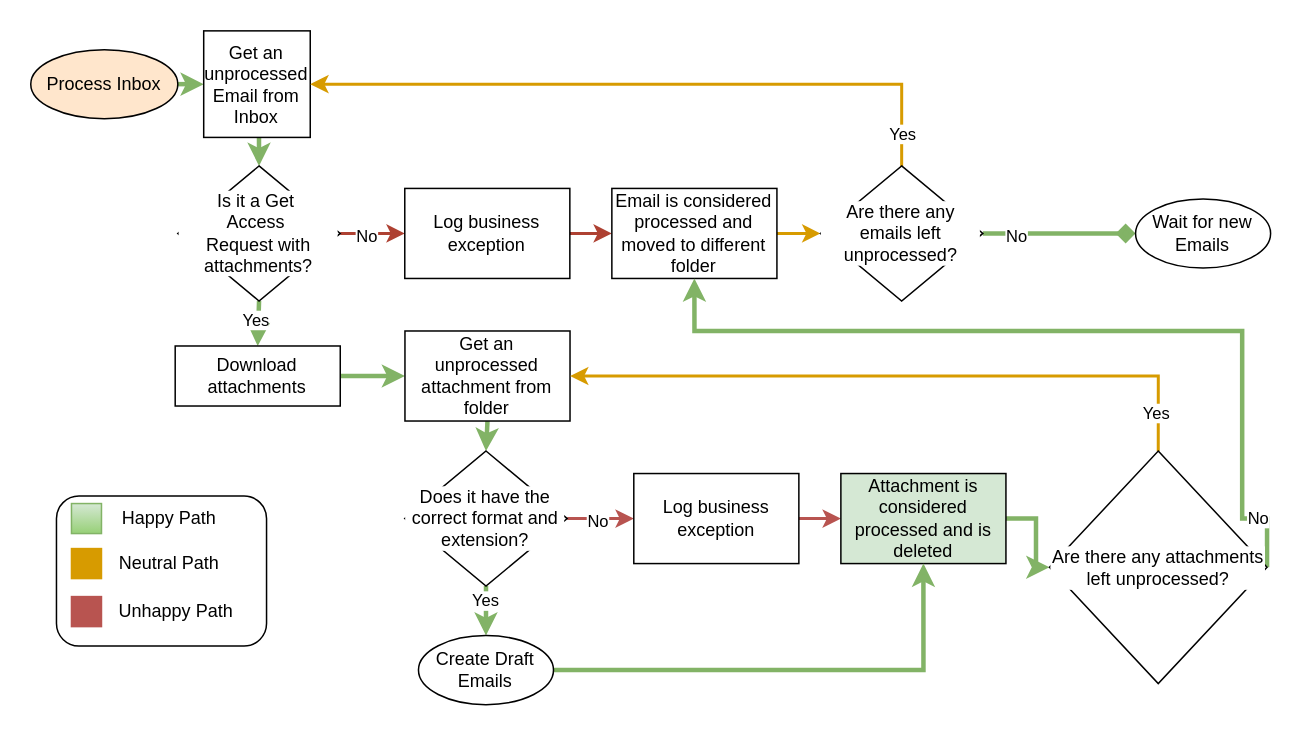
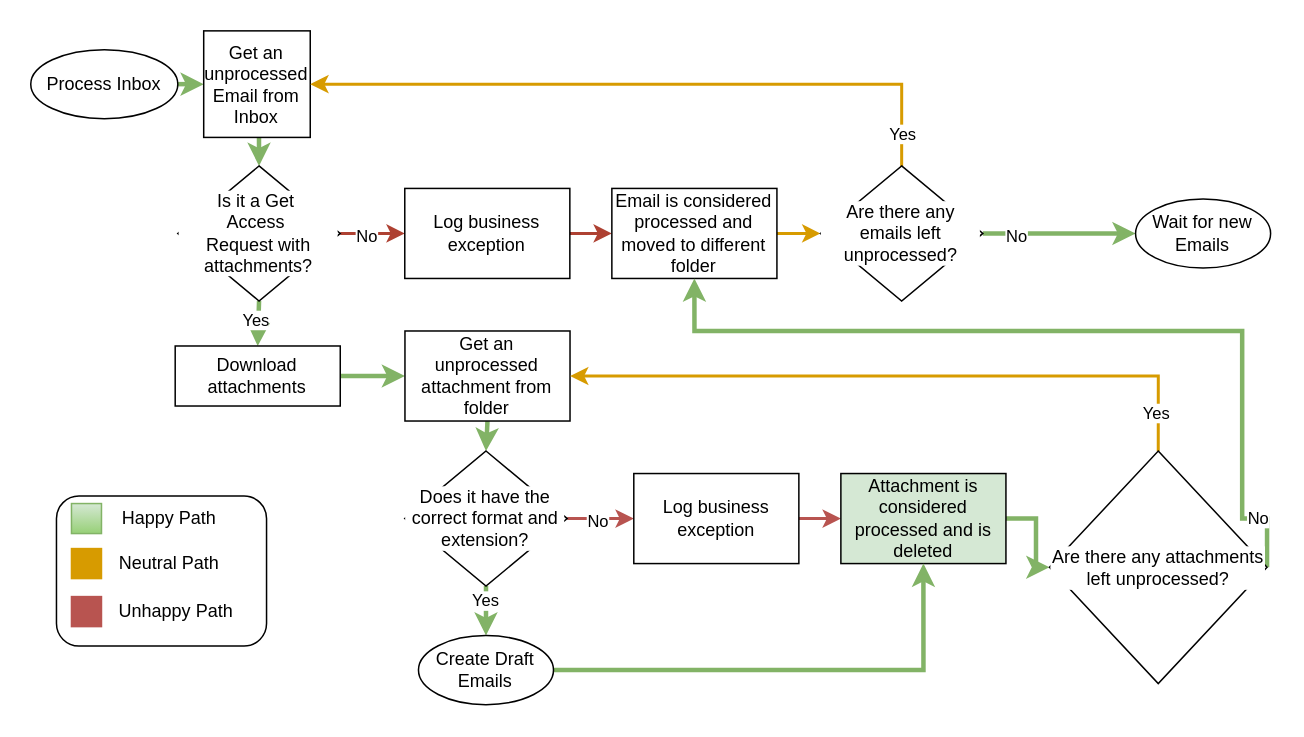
node "Process Inbox": fillcolor #ffe6cc -> #ffffff
edge "Are there any emails left unprocessed?" -> "Wait for new Emails": arrowhead diamond -> classic
